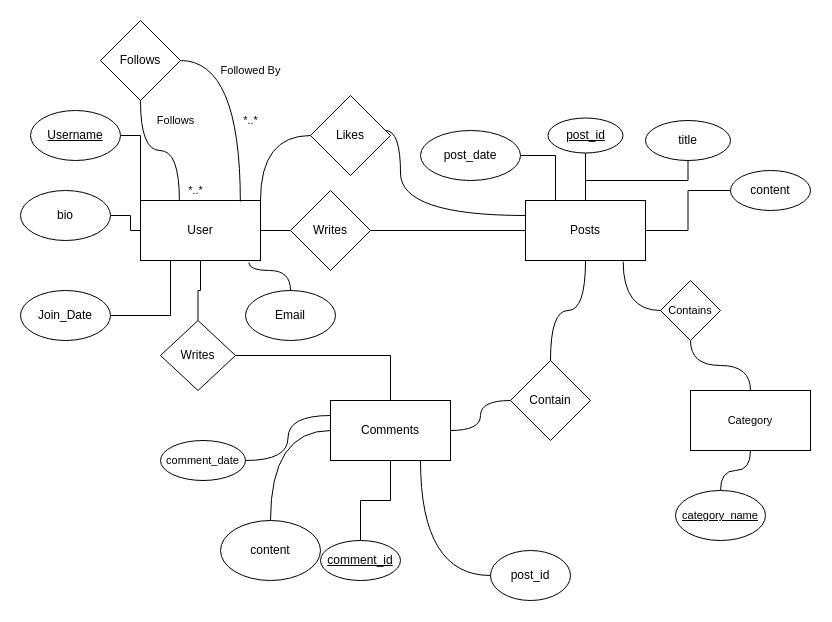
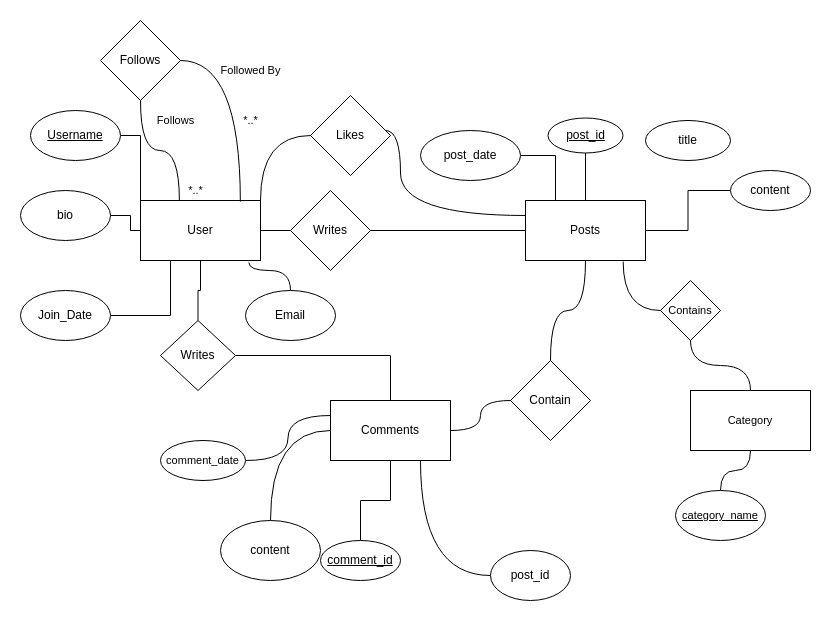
edge "title" -- "Posts": removed
